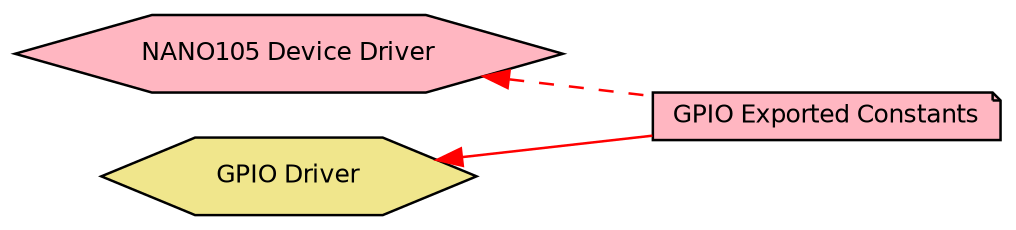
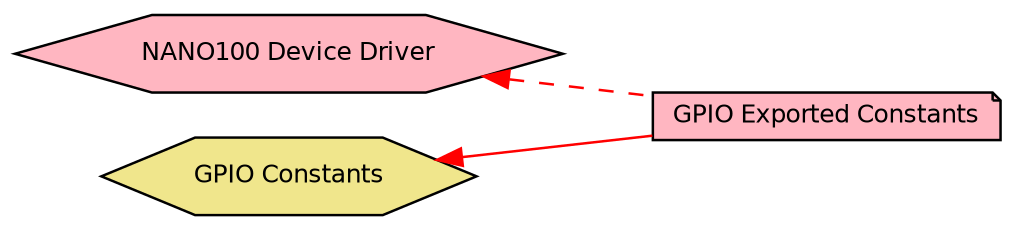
node "NANO105 Device Driver": label "NANO105 Device Driver" -> "NANO100 Device Driver"
node "GPIO Driver": label "GPIO Driver" -> "GPIO Constants"
